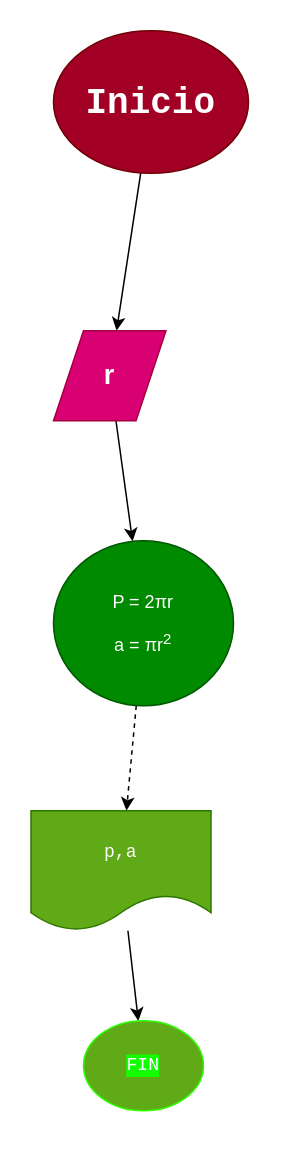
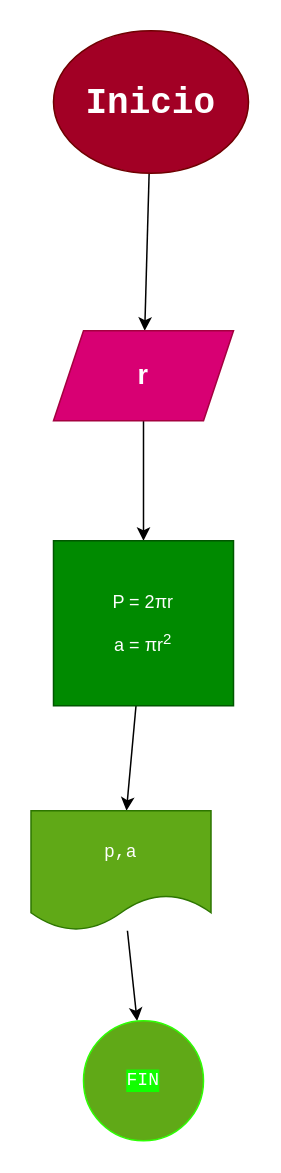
node "r": size 113x90 -> 180x90
node "P = 2πr a = πr2": shape ellipse -> rectangle
edge "P = 2πr a = πr2" -> "p,a": style dashed -> solid
node "FIN": size 120x90 -> 120x120
